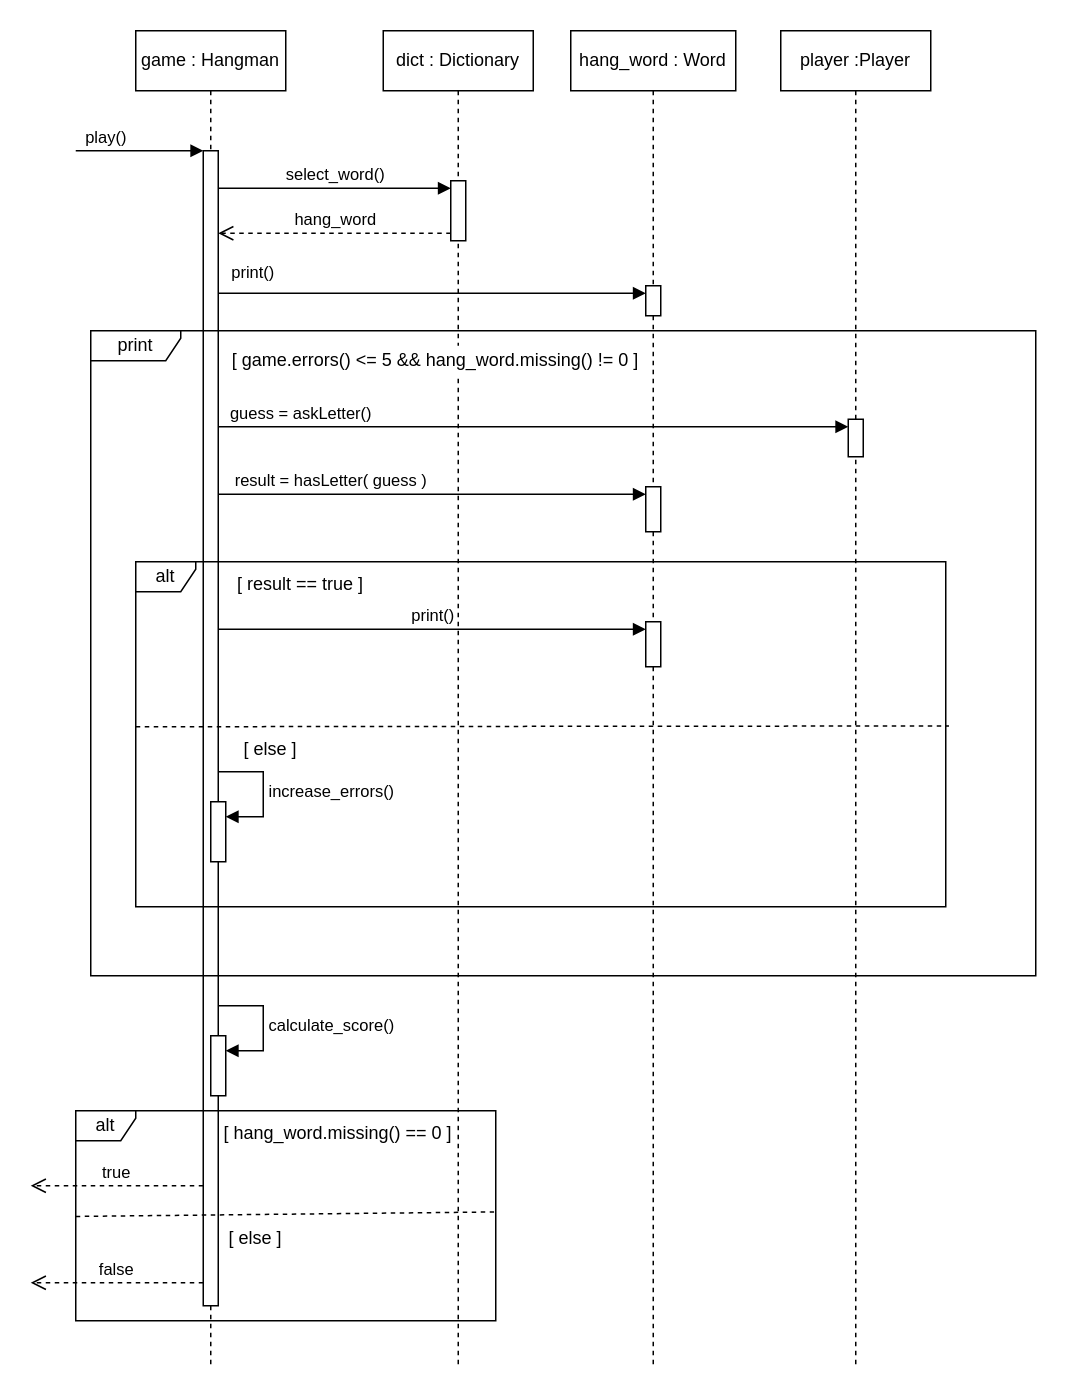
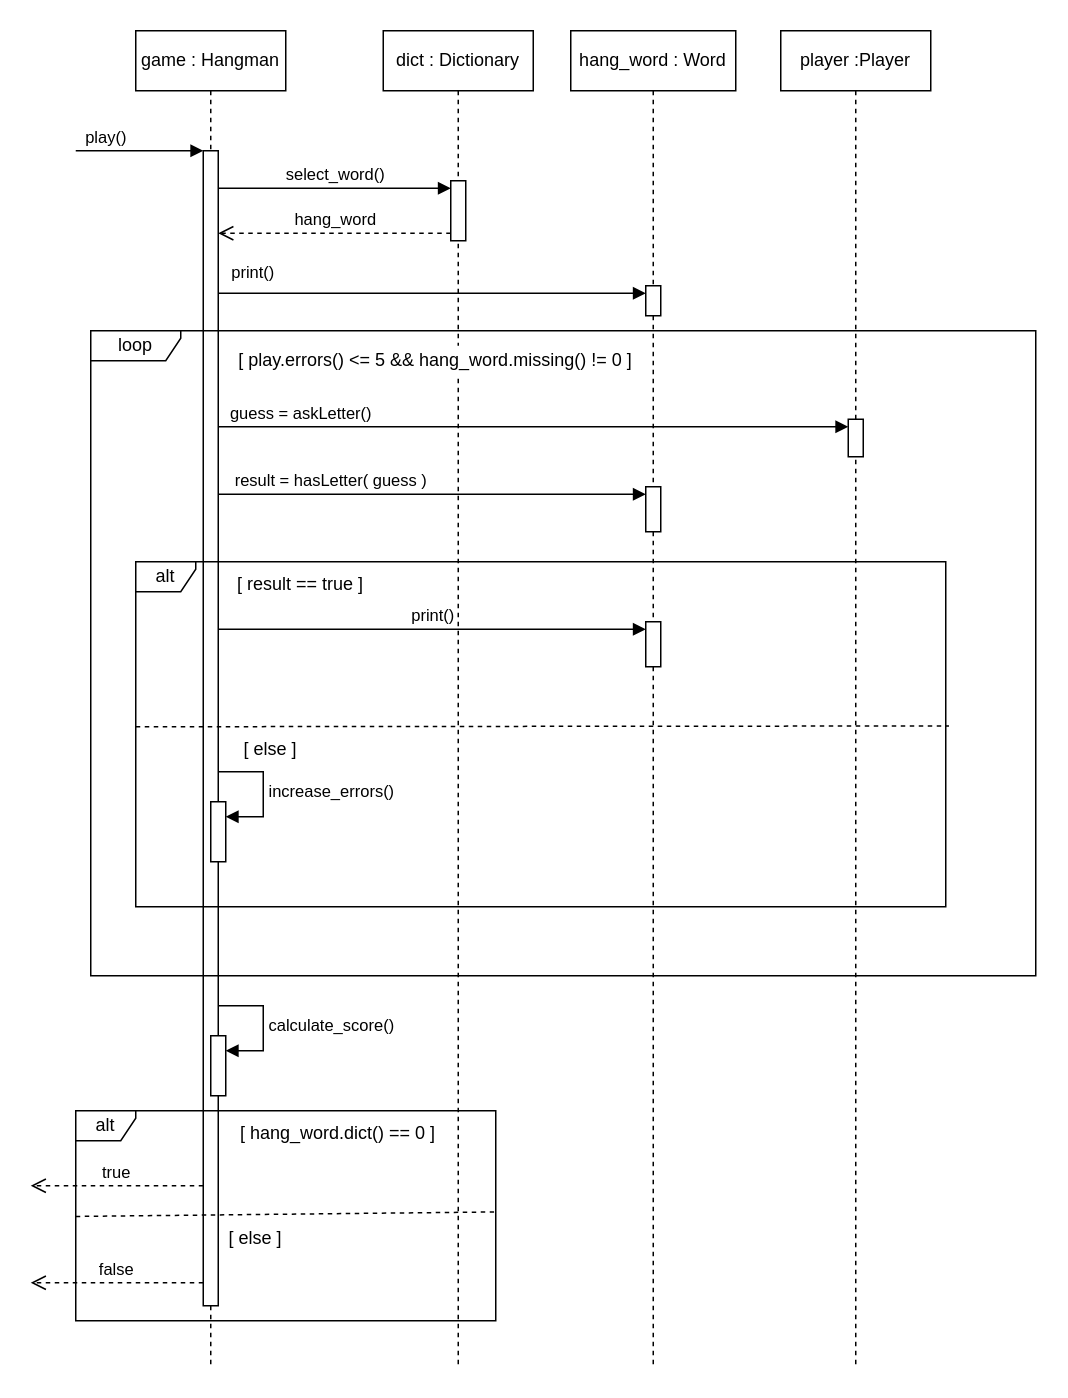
node "print": label "print" -> "loop"
node "[ game.errors() <= 5 && hang_word.missing() != 0 ]": label "[ game.errors() <= 5 && hang_word.missing() != 0 ]" -> "[ play.errors() <= 5 && hang_word.missing() != 0 ]"
node "[ hang_word.missing() == 0 ]": label "[ hang_word.missing() == 0 ]" -> "[ hang_word.dict() == 0 ]"
